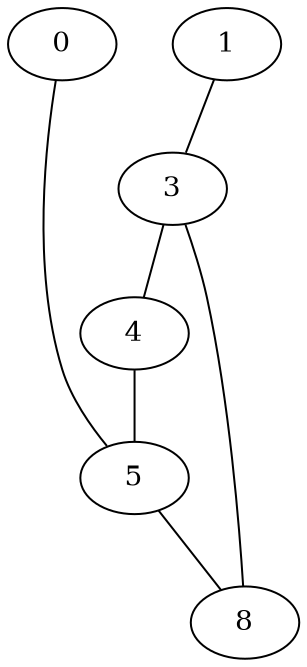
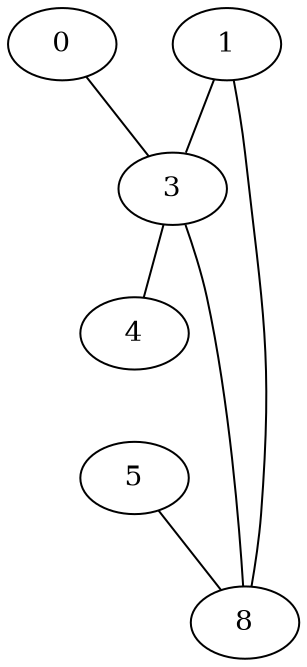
edge "0" -- "5": now "0" -- "3"
edge "1" -- "8": added
edge "4" -- "5": removed
